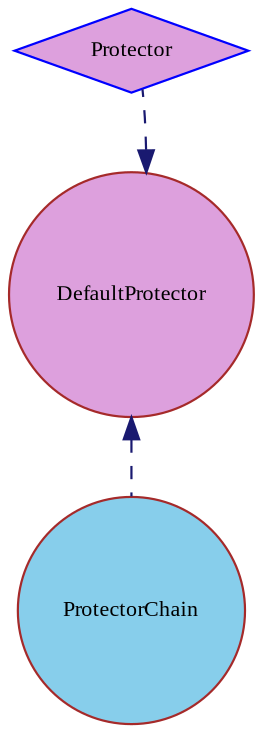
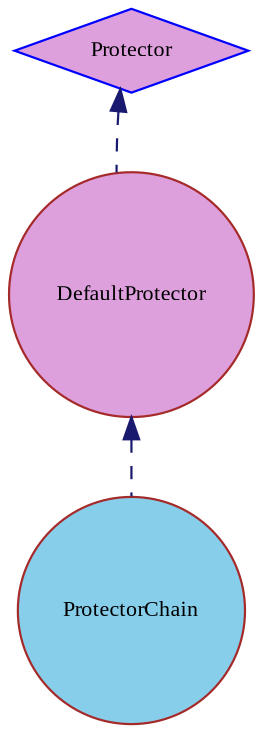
edge "Protector" -> "DefaultProtector": reversed
